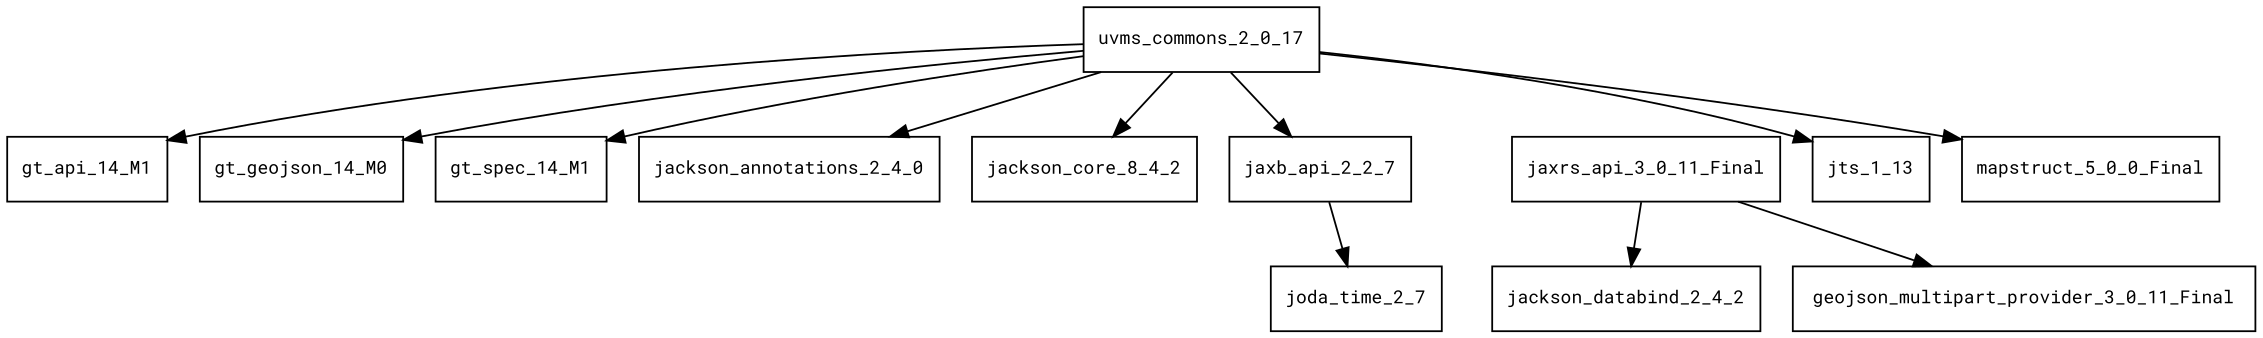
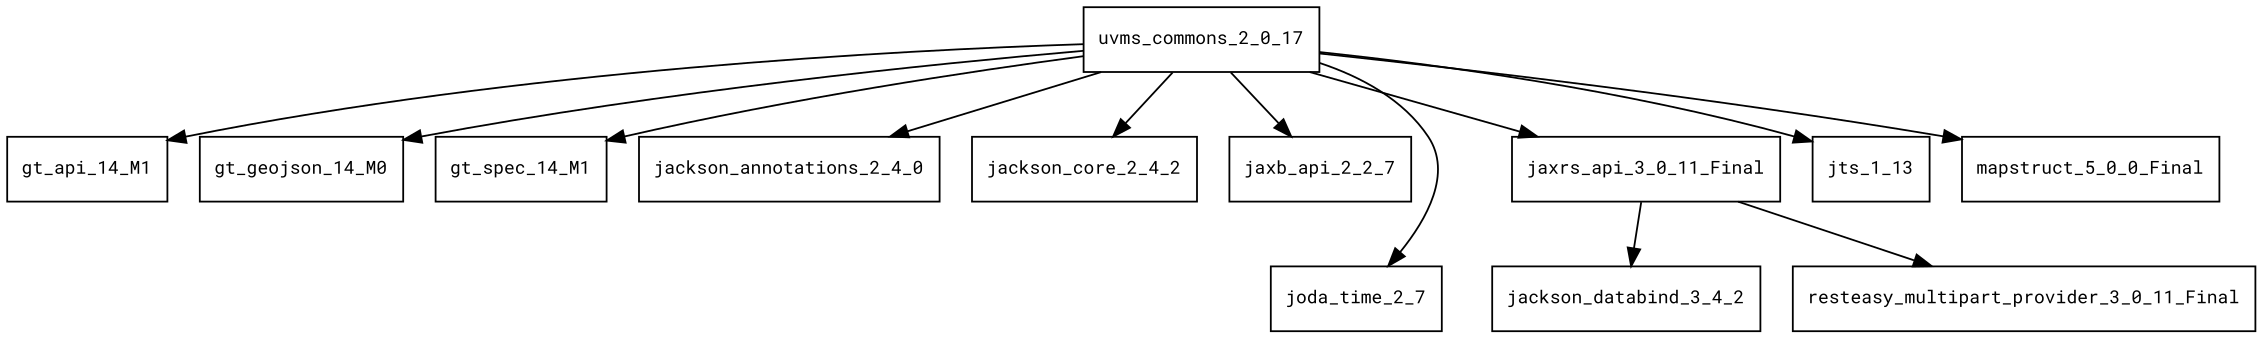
edge "uvms_commons_2_0_17" -> "jaxrs_api_3_0_11_Final": added
node "jackson_core_8_4_2": label "jackson_core_8_4_2" -> "jackson_core_2_4_2"
edge "jaxb_api_2_2_7" -> "joda_time_2_7": now "uvms_commons_2_0_17" -> "joda_time_2_7"
node "jackson_databind_2_4_2": label "jackson_databind_2_4_2" -> "jackson_databind_3_4_2"
node "geojson_multipart_provider_3_0_11_Final": label "geojson_multipart_provider_3_0_11_Final" -> "resteasy_multipart_provider_3_0_11_Final"
